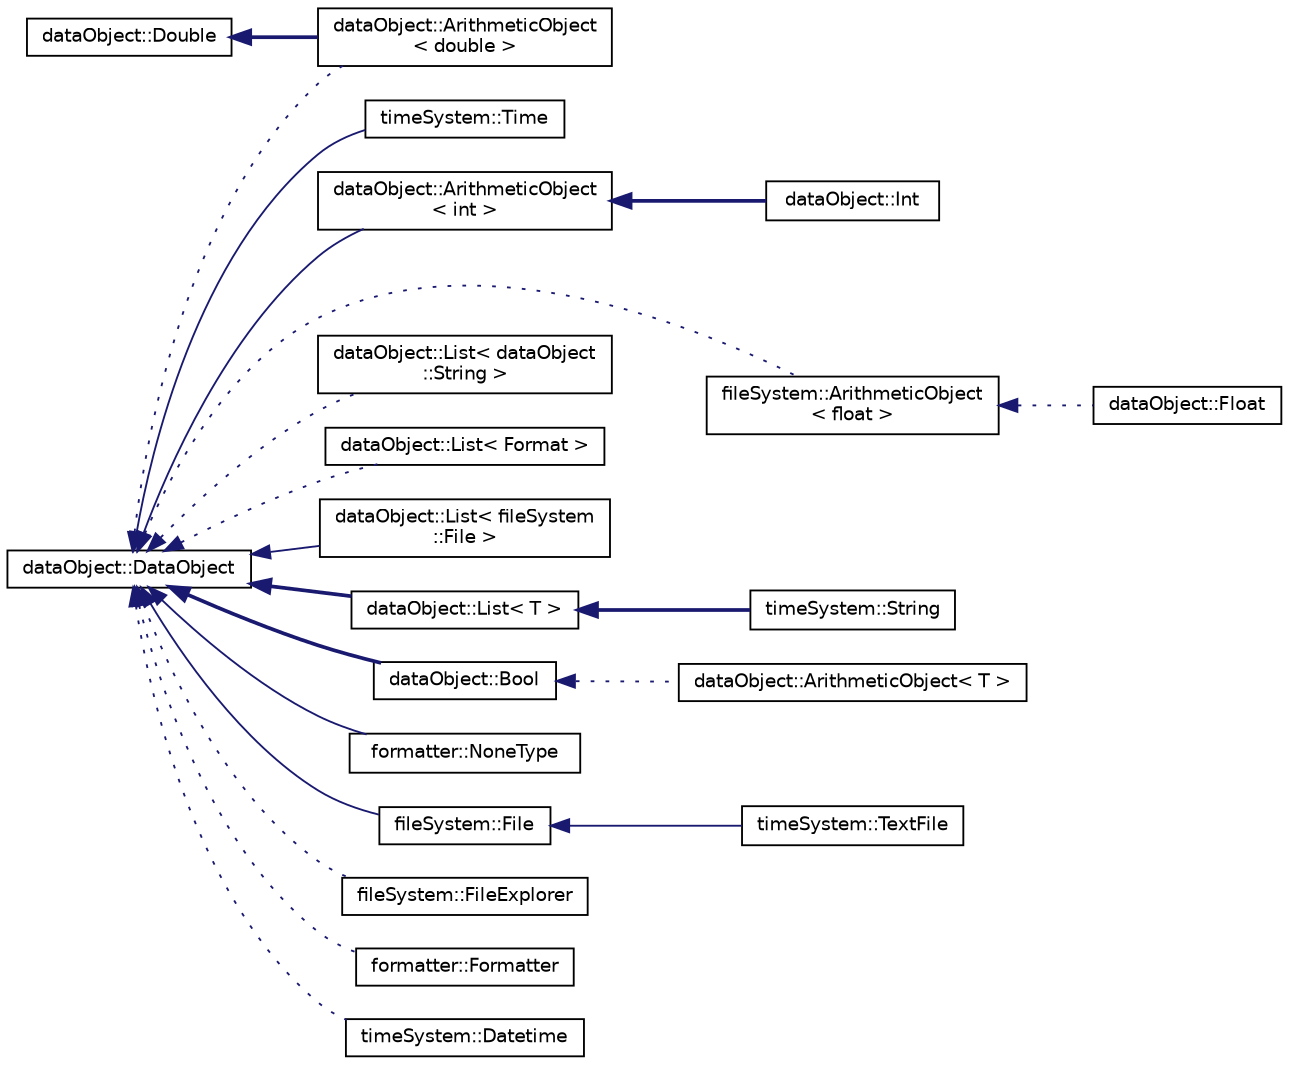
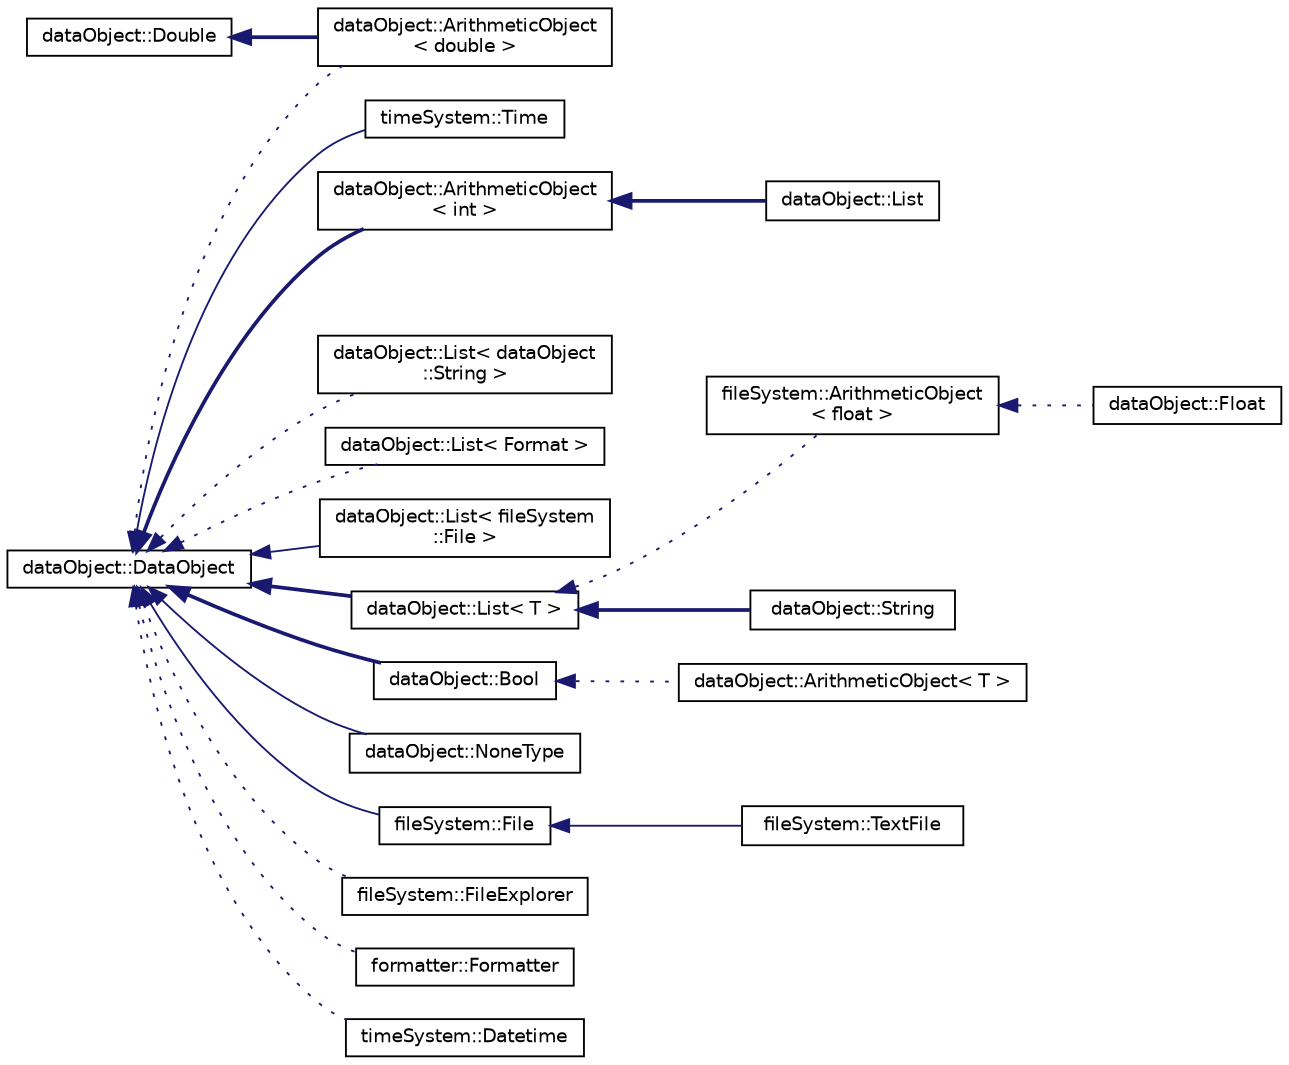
node "dataObject::Int": label "dataObject::Int" -> "dataObject::List"
edge "fileSystem::ArithmeticObject < float >" -> "dataObject::DataObject": now "fileSystem::ArithmeticObject < float >" -> "dataObject::List< T >"
edge "dataObject::ArithmeticObject < int >" -> "dataObject::DataObject": style solid -> bold
node "timeSystem::String": label "timeSystem::String" -> "dataObject::String"
node "formatter::NoneType": label "formatter::NoneType" -> "dataObject::NoneType"
node "timeSystem::TextFile": label "timeSystem::TextFile" -> "fileSystem::TextFile"
